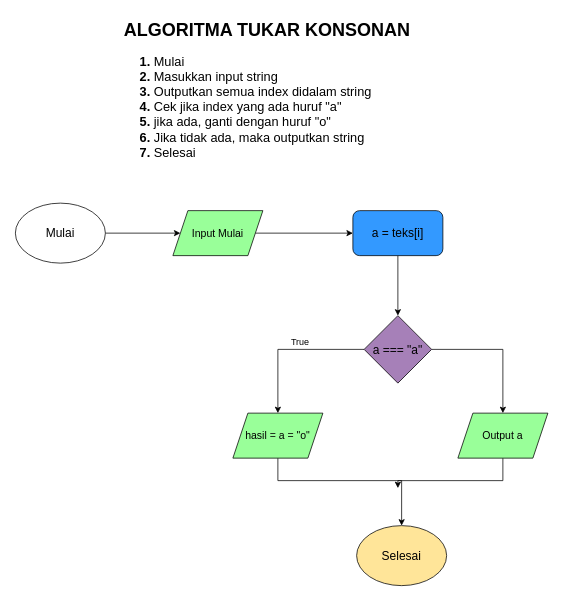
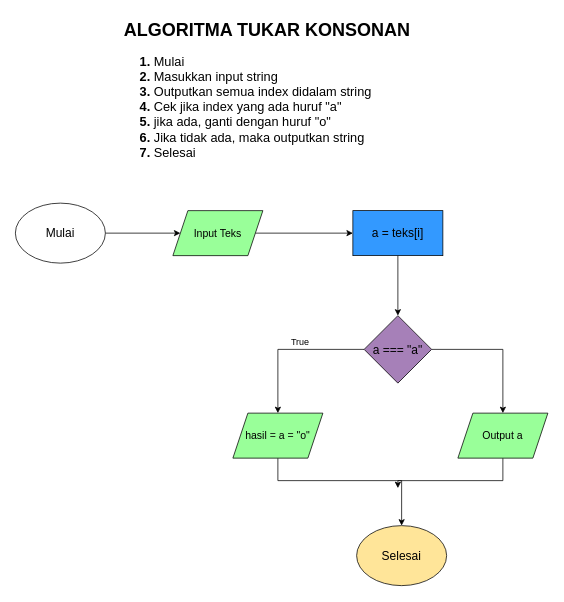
node "Input Mulai": label "Input Mulai" -> "Input Teks"
node "a = teks[i]": shape rounded rectangle -> rectangle
